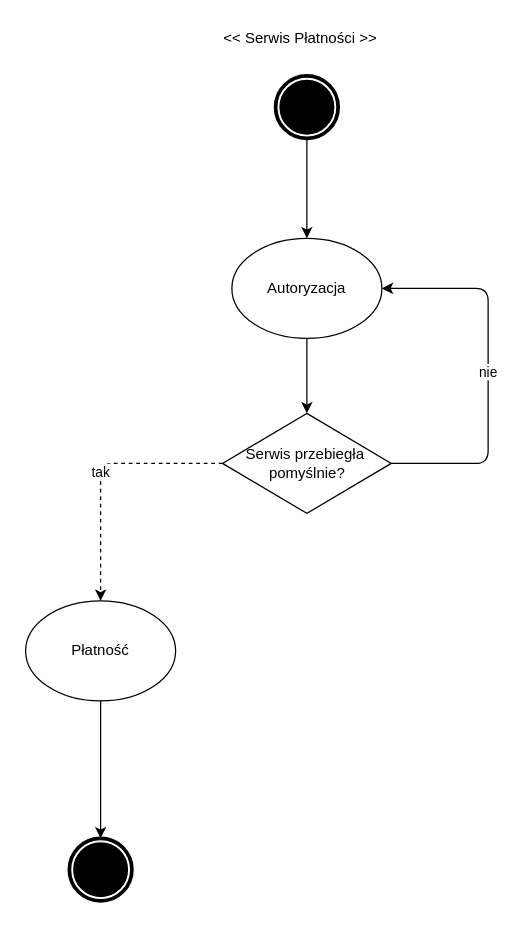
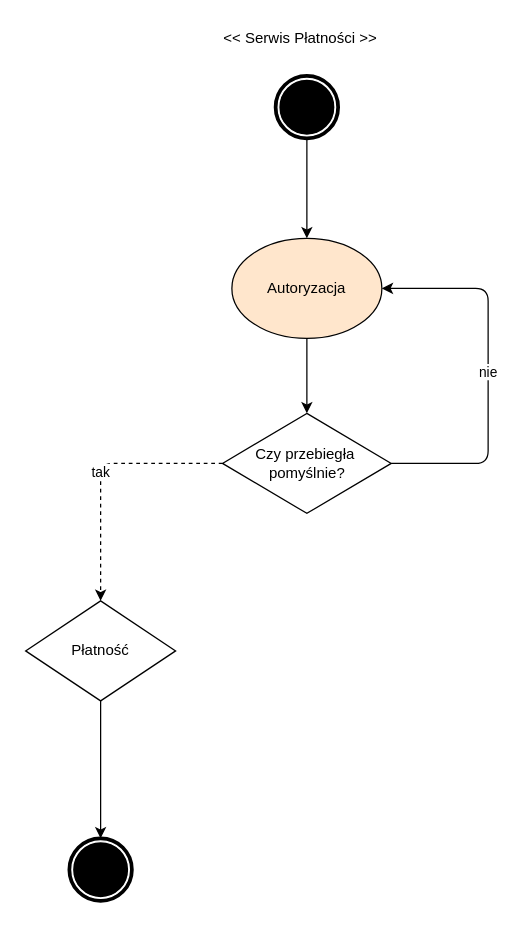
node "Autoryzacja": fillcolor #ffffff -> #ffe6cc
node "Serwis przebiegła pomyślnie?": label "Serwis przebiegła pomyślnie?" -> "Czy przebiegła pomyślnie?"
node "Płatność": shape ellipse -> diamond
